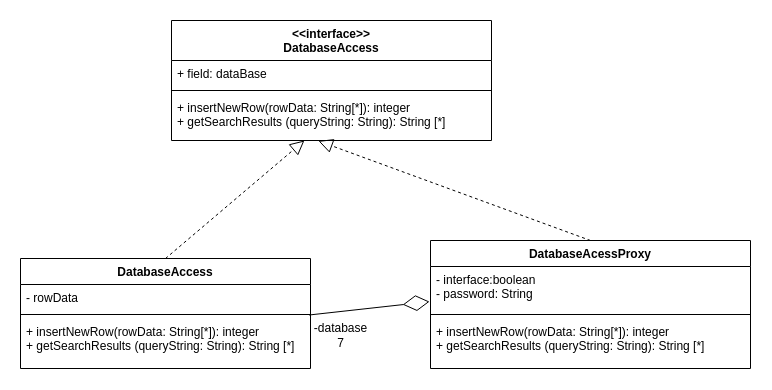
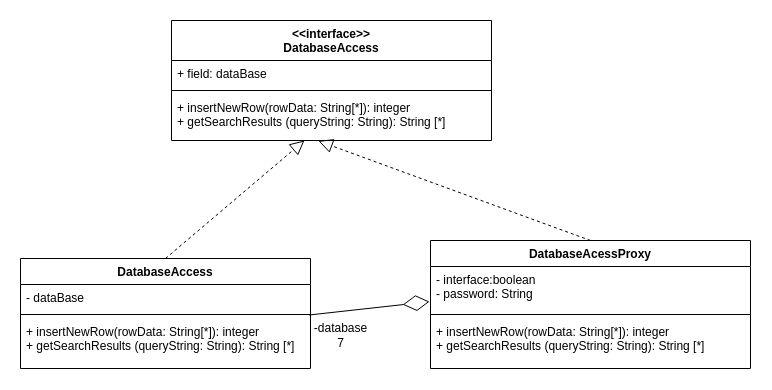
node "- rowData": label "- rowData" -> "- dataBase"
